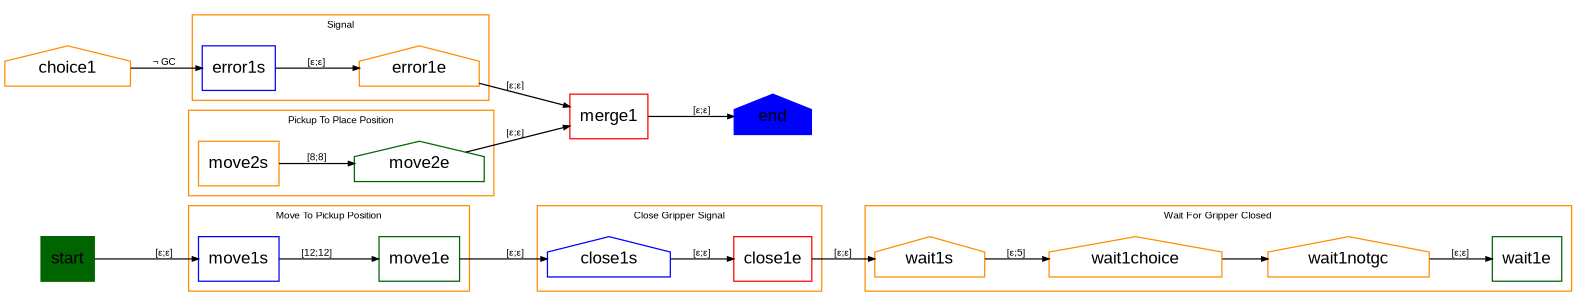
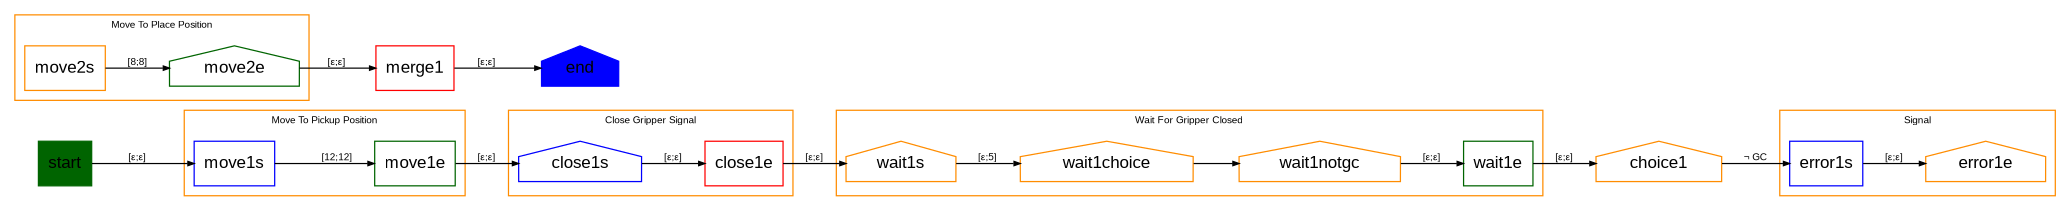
edge "error1e" -> "merge1": removed, label "[ε;ε]"
cluster "Pickup To Place Position": label "Pickup To Place Position" -> "Move To Place Position"
edge "wait1e" -> "choice1": added, label "[ε;ε]"
